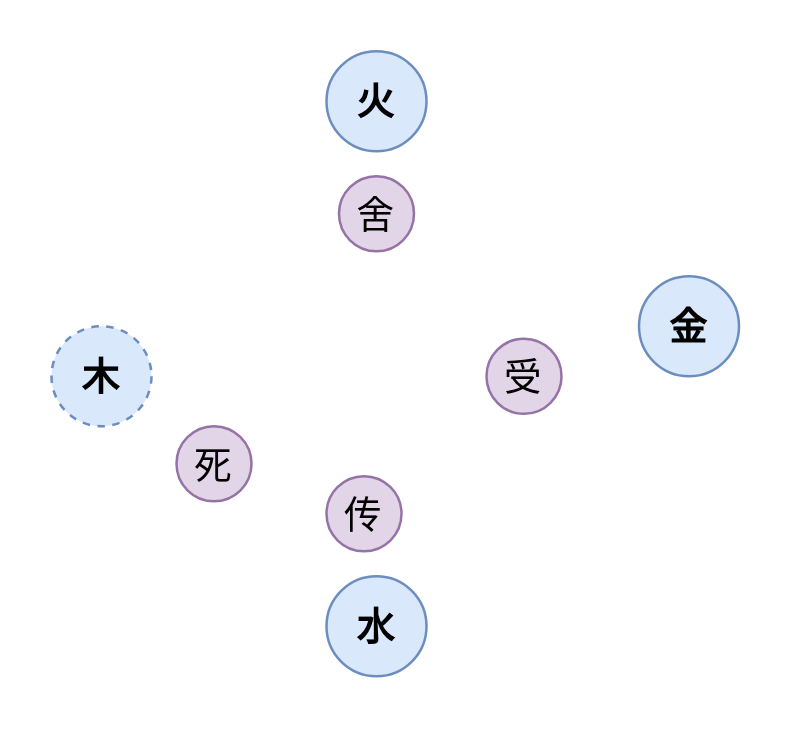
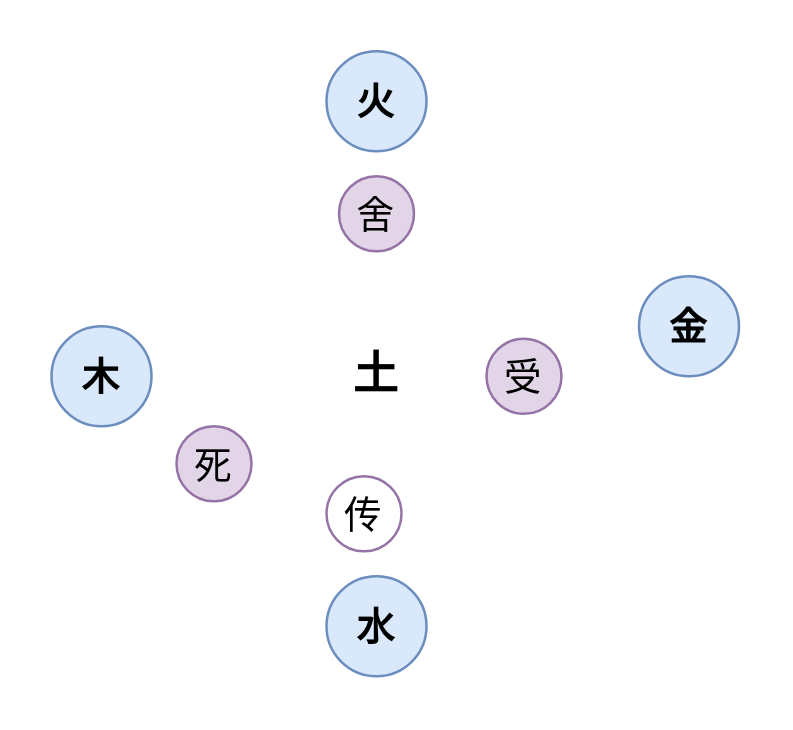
node "木": style dashed -> solid
node "土": added
node "传": fillcolor #e1d5e7 -> #ffffff
